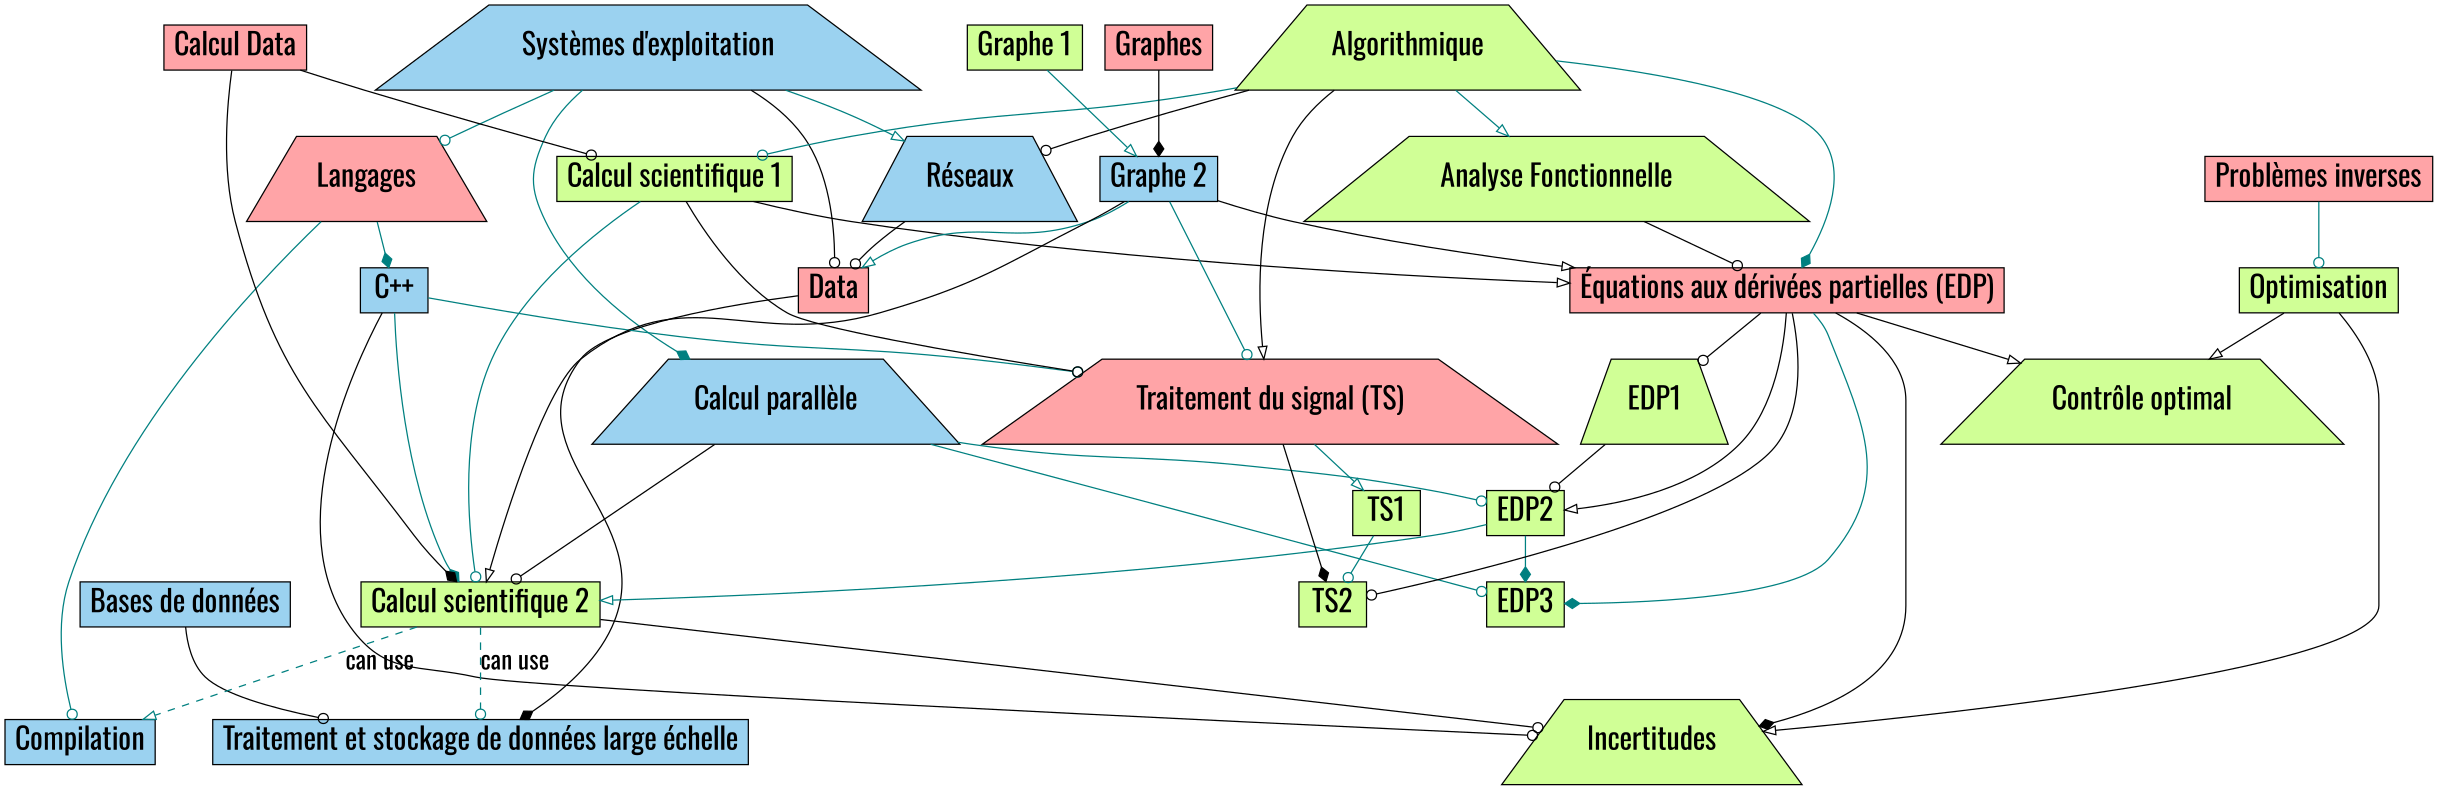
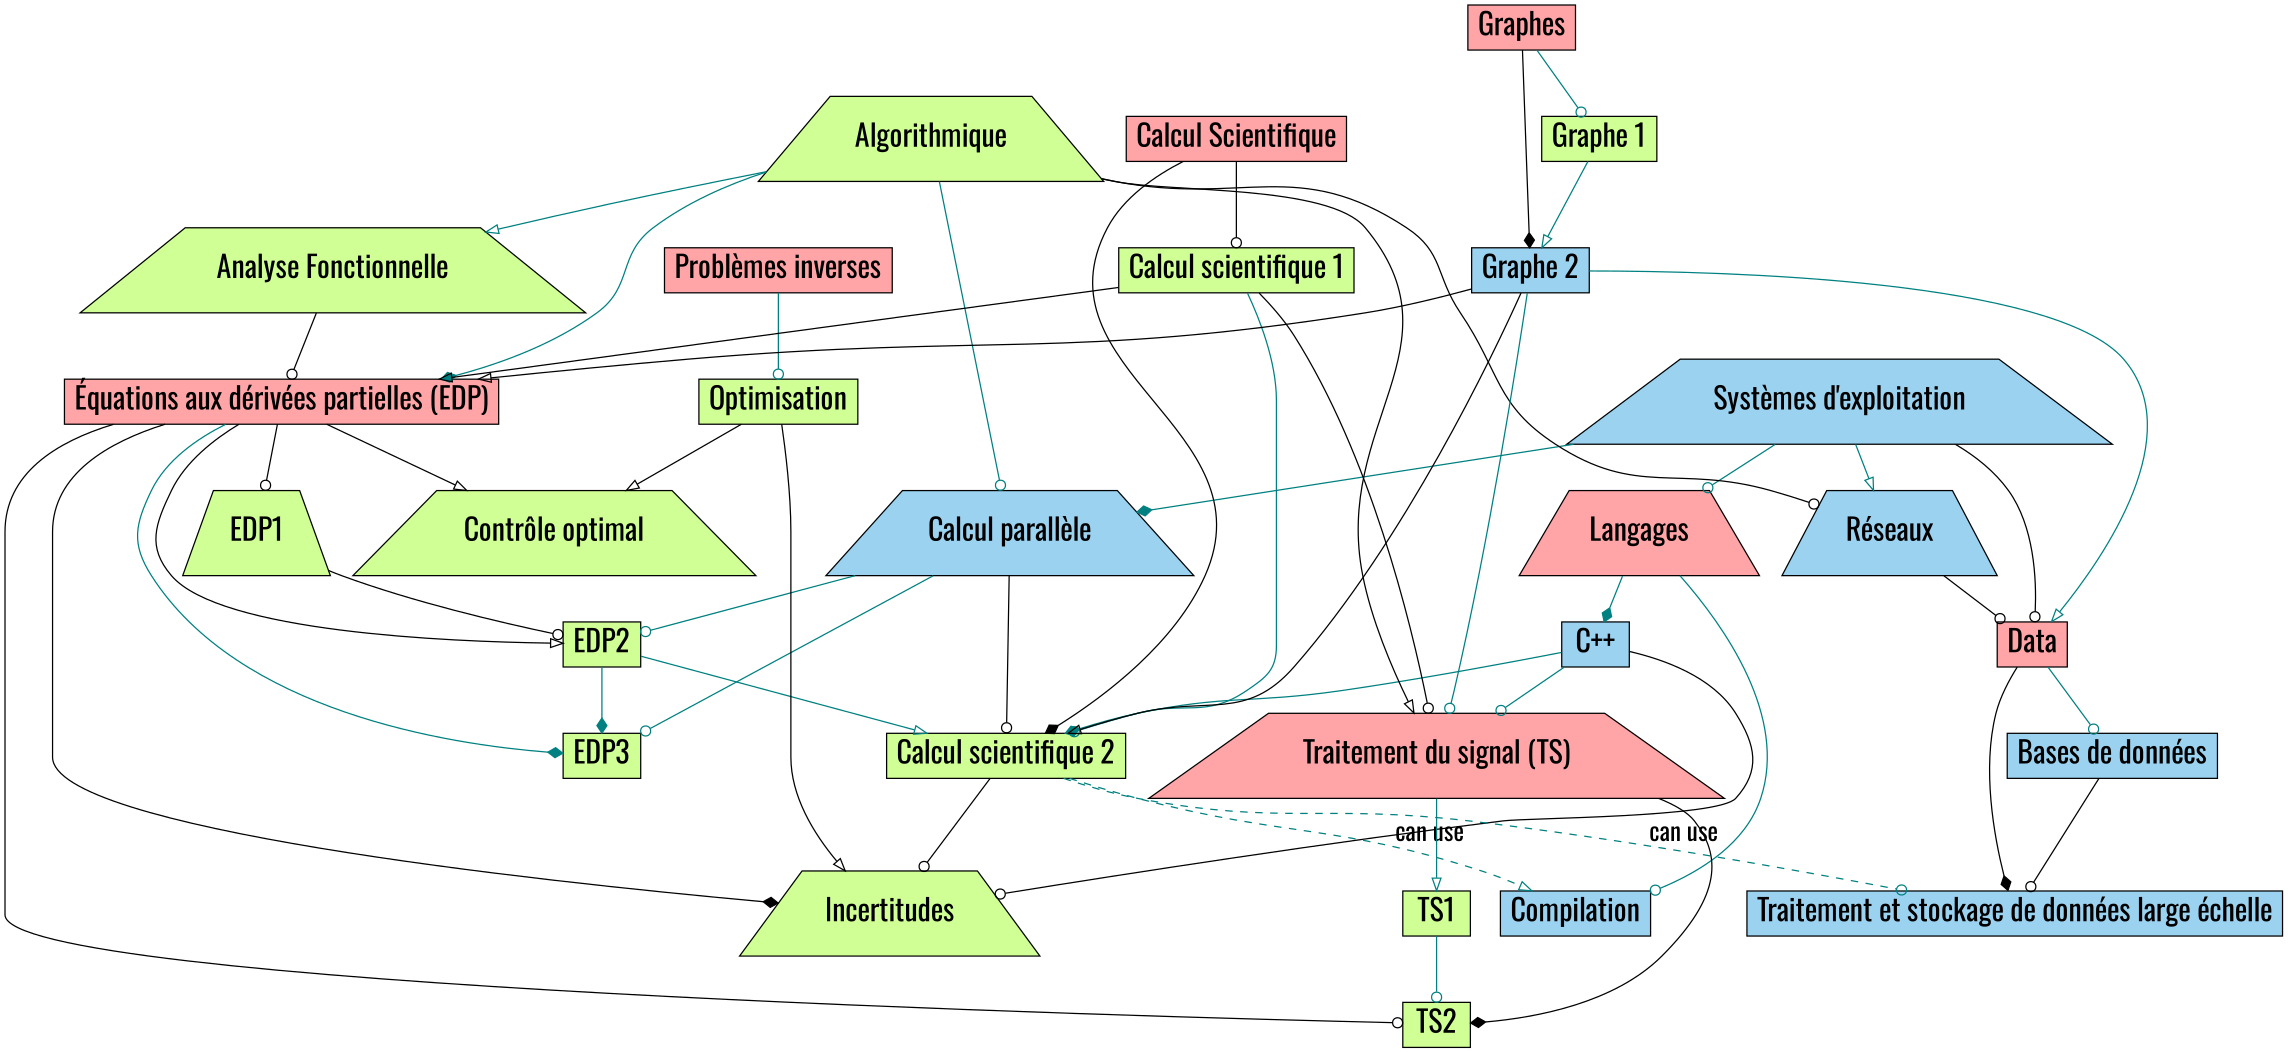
node "Calcul Data": label "Calcul Data" -> "Calcul Scientifique"
edge "Graphes" -> "Graphe 1": added
edge "Algorithmique" -> "Calcul scientifique 1": now "Algorithmique" -> "Calcul parallèle"
edge "Data" -> "Bases de données": added
